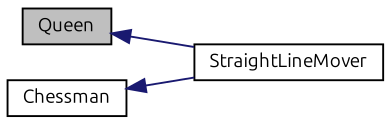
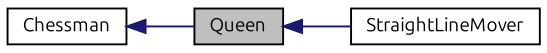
edge "StraightLineMover" -> "Chessman": now "Queen" -> "Chessman"
